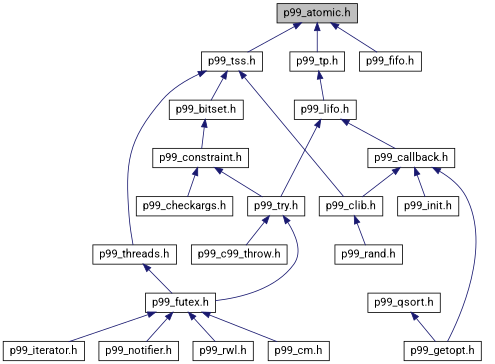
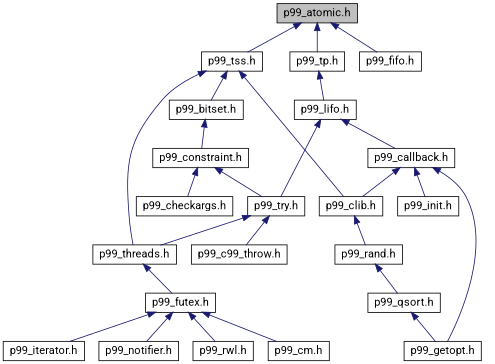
edge "p99_futex.h" -> "p99_try.h": now "p99_threads.h" -> "p99_try.h"
edge "p99_qsort.h" -> "p99_rand.h": added
